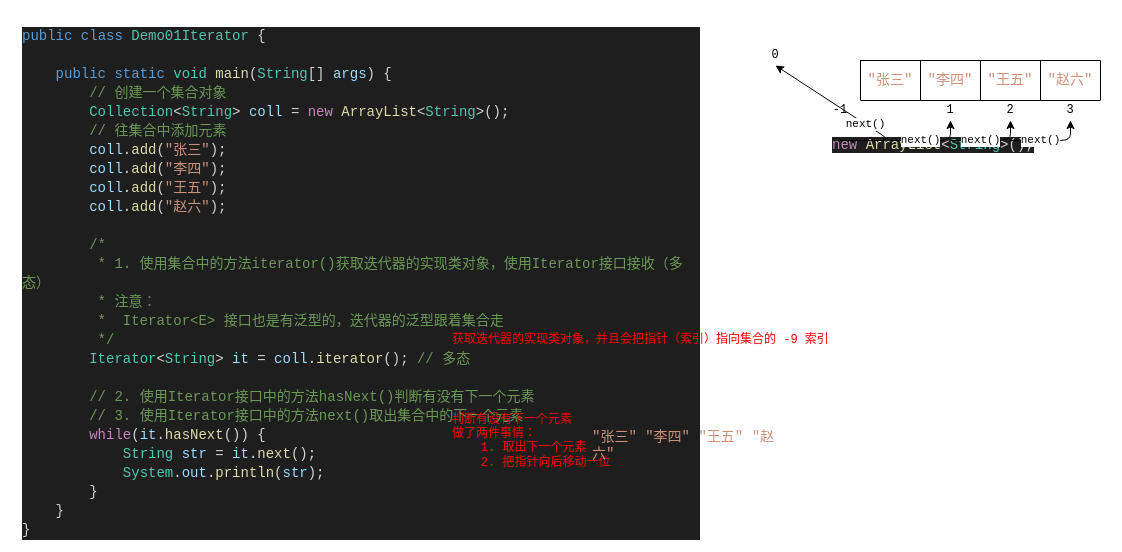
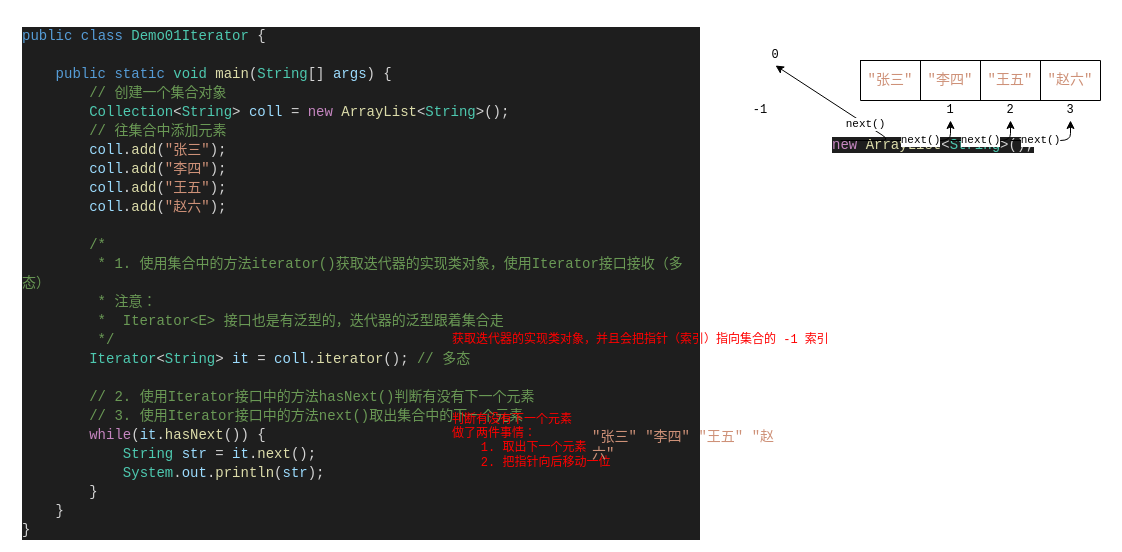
node "-1": moved (841, 111) -> (761, 111)
node "获取迭代器的实现类对象，并且会把指针（索引）指向集合的 -9 索引": label "获取迭代器的实现类对象，并且会把指针（索引）指向集合的 -9 索引" -> "获取迭代器的实现类对象，并且会把指针（索引）指向集合的 -1 索引"
